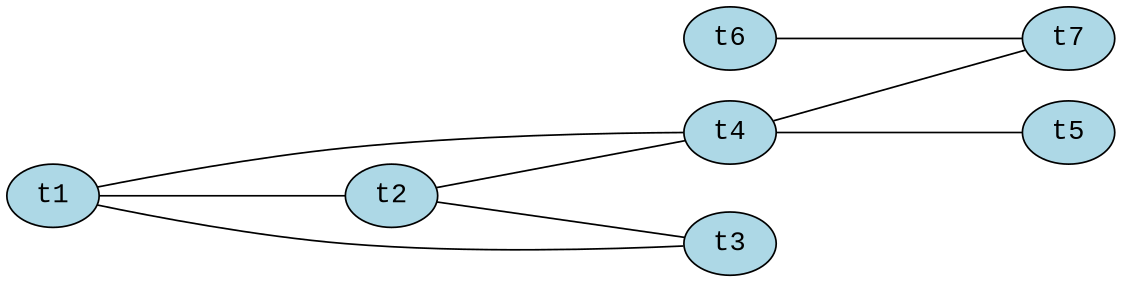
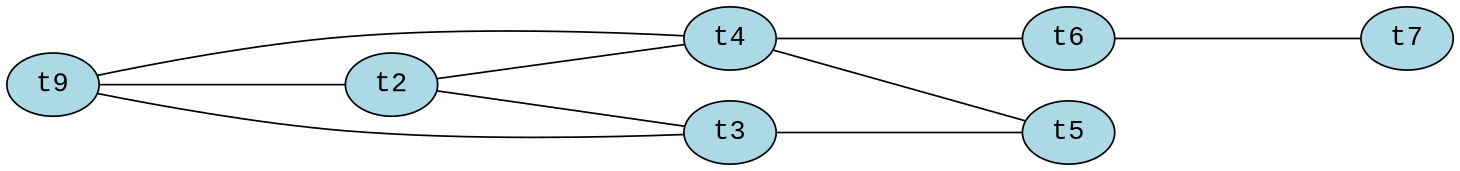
edge "t7" -- "t4": now "t6" -- "t4"
edge "t3" -- "t5": added
node "t1": label "t1" -> "t9"
